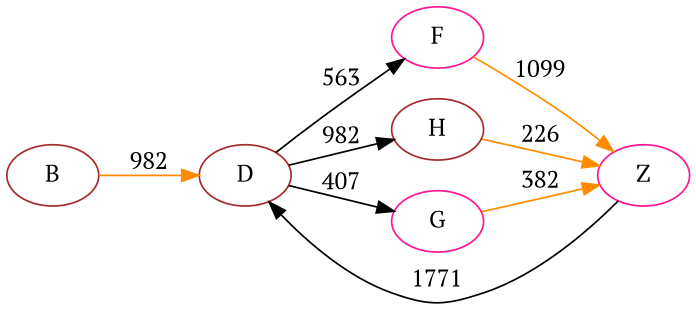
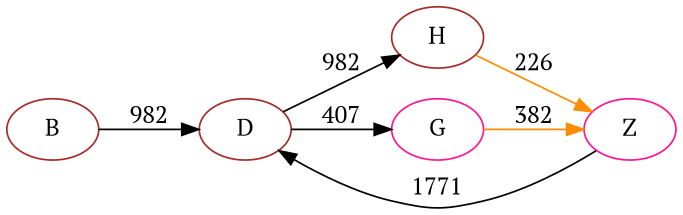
node "F": removed
edge "B" -> "D": color darkorange -> black
